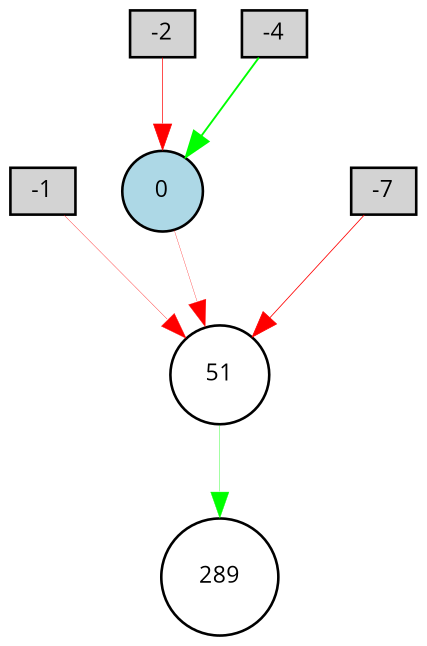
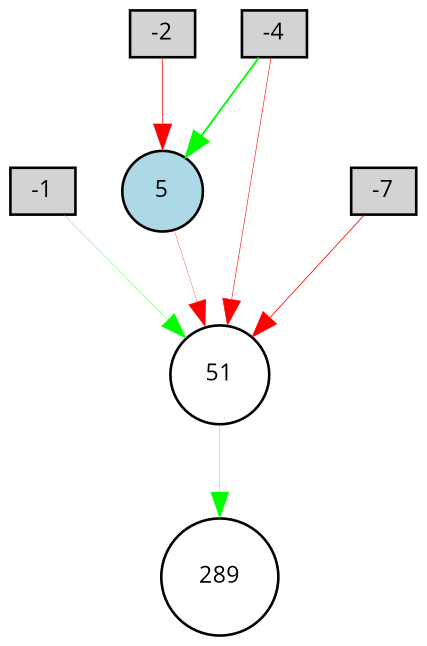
edge "-4" -> "51": added
node "0": label "0" -> "5"
edge "-1" -> "51": color red -> green
